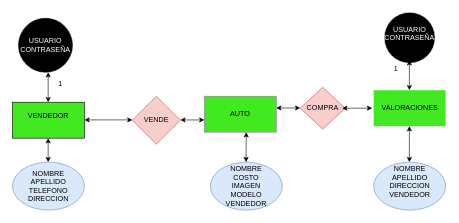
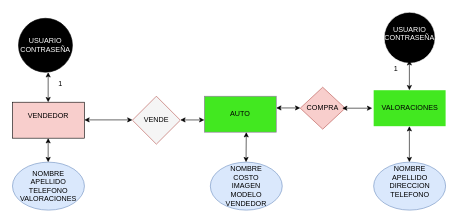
node "VENDEDOR": fillcolor #42e820 -> #f8cecc
node "VENDE": fillcolor #f8cecc -> #f5f5f5
node "NOMBRE APELLIDO TELEFONO DIRECCION": label "NOMBRE APELLIDO TELEFONO DIRECCION" -> "NOMBRE APELLIDO TELEFONO VALORACIONES"
node "NOMBRE APELLIDO DIRECCION VENDEDOR": label "NOMBRE APELLIDO DIRECCION VENDEDOR" -> "NOMBRE APELLIDO DIRECCION TELEFONO"
